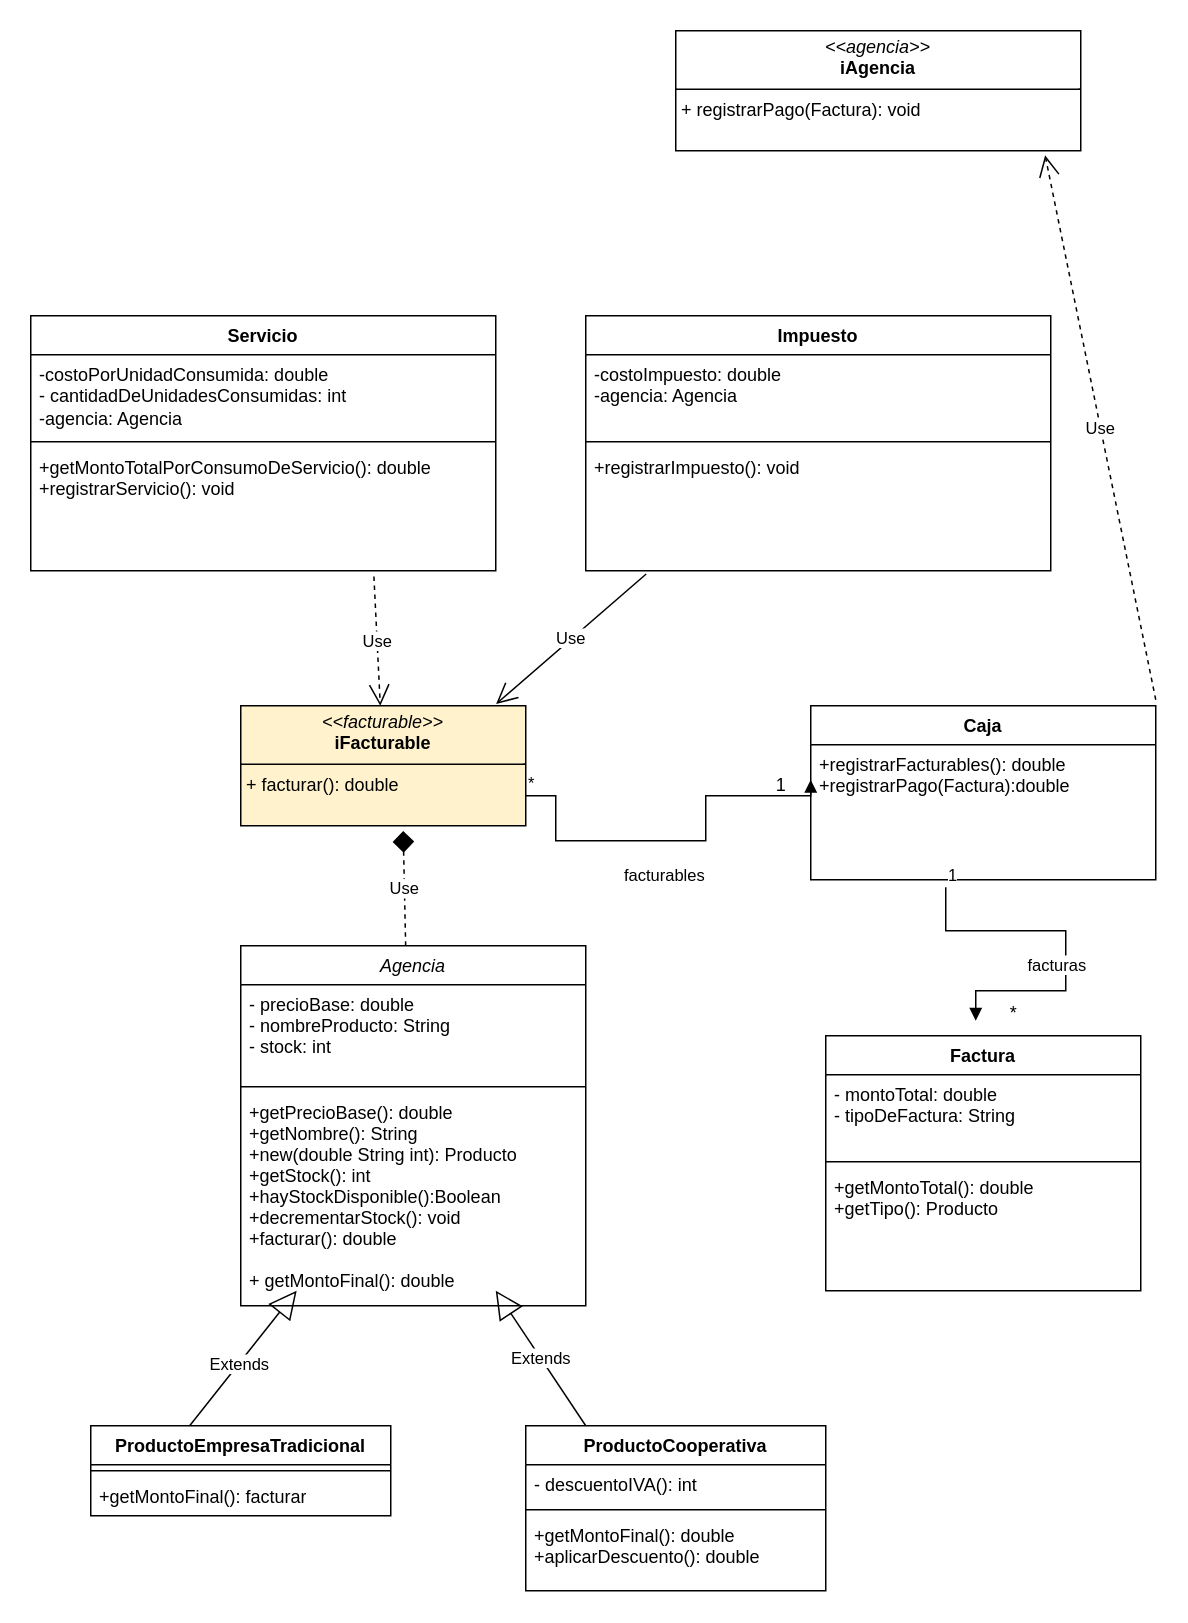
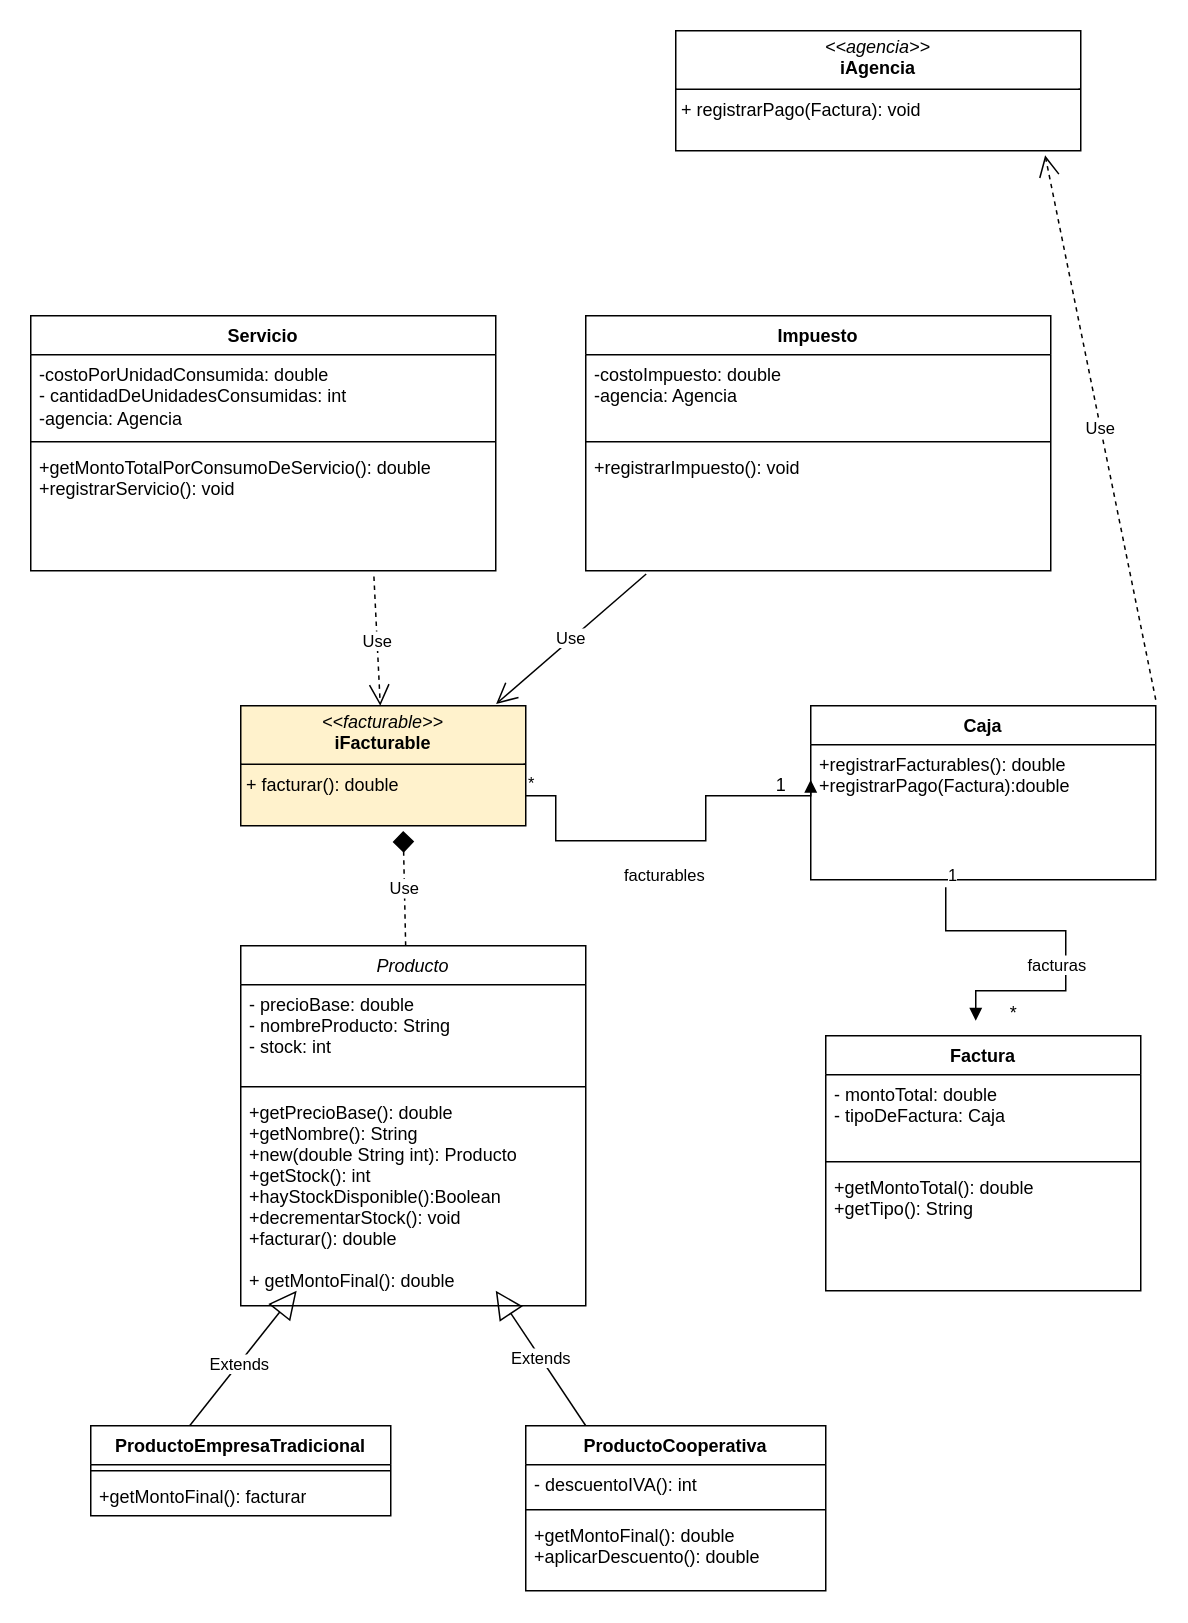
node "Agencia": label "Agencia" -> "Producto"
node "- montoTotal: double - tipoDeFactura: String": label "- montoTotal: double - tipoDeFactura: String" -> "- montoTotal: double - tipoDeFactura: Caja"
node "+getMontoTotal(): double +getTipo(): Producto": label "+getMontoTotal(): double +getTipo(): Producto" -> "+getMontoTotal(): double +getTipo(): String"
